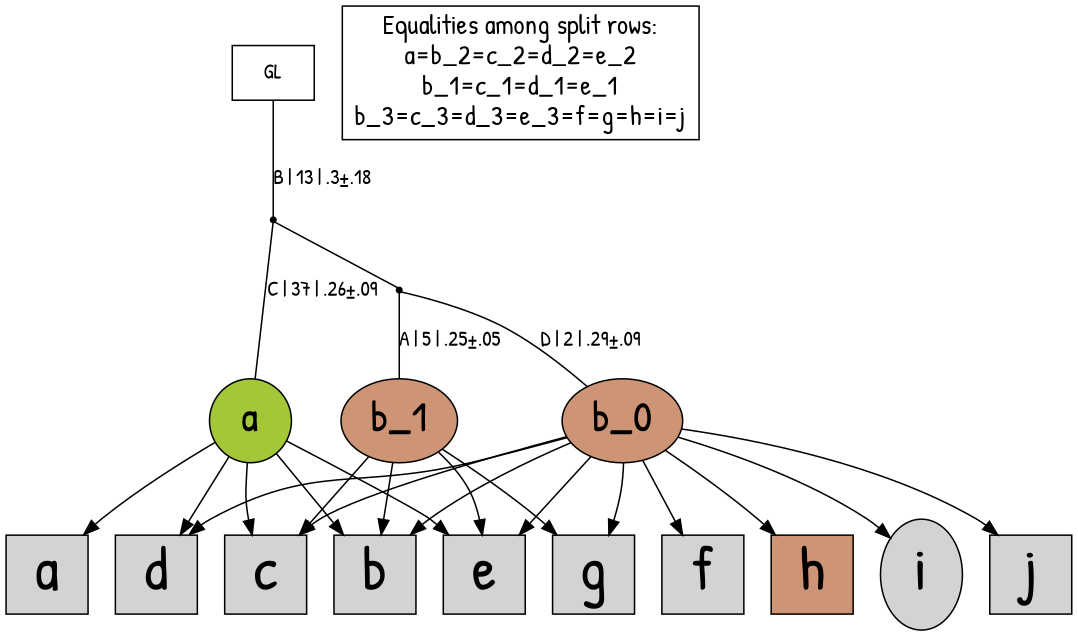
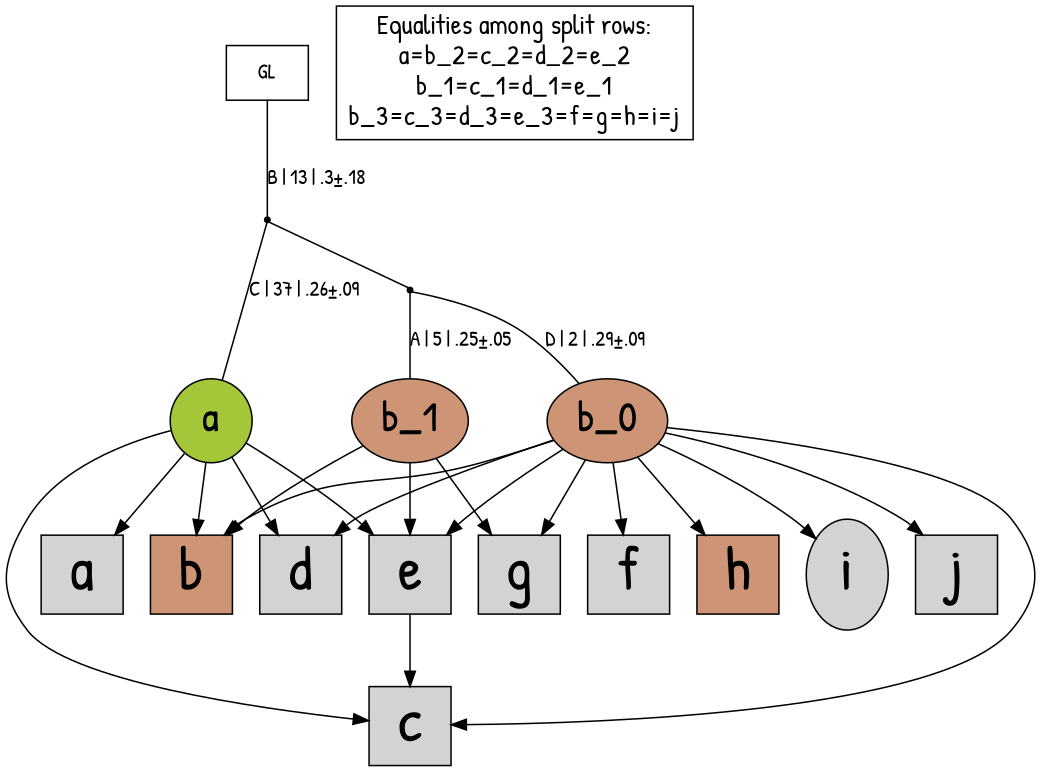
edge "b_1" -> "c": now "e" -> "c"
node "b": fillcolor lightgrey -> #cd9575
